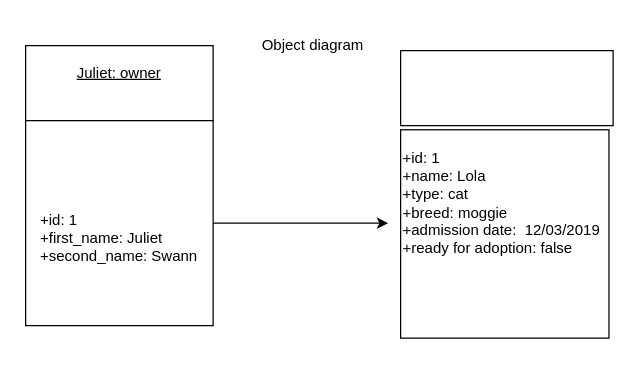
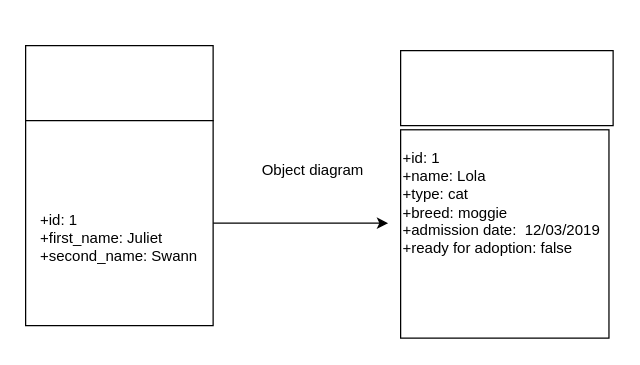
node "Object diagram": moved (313, 46) -> (313, 171)
node "Juliet: owner": removed
